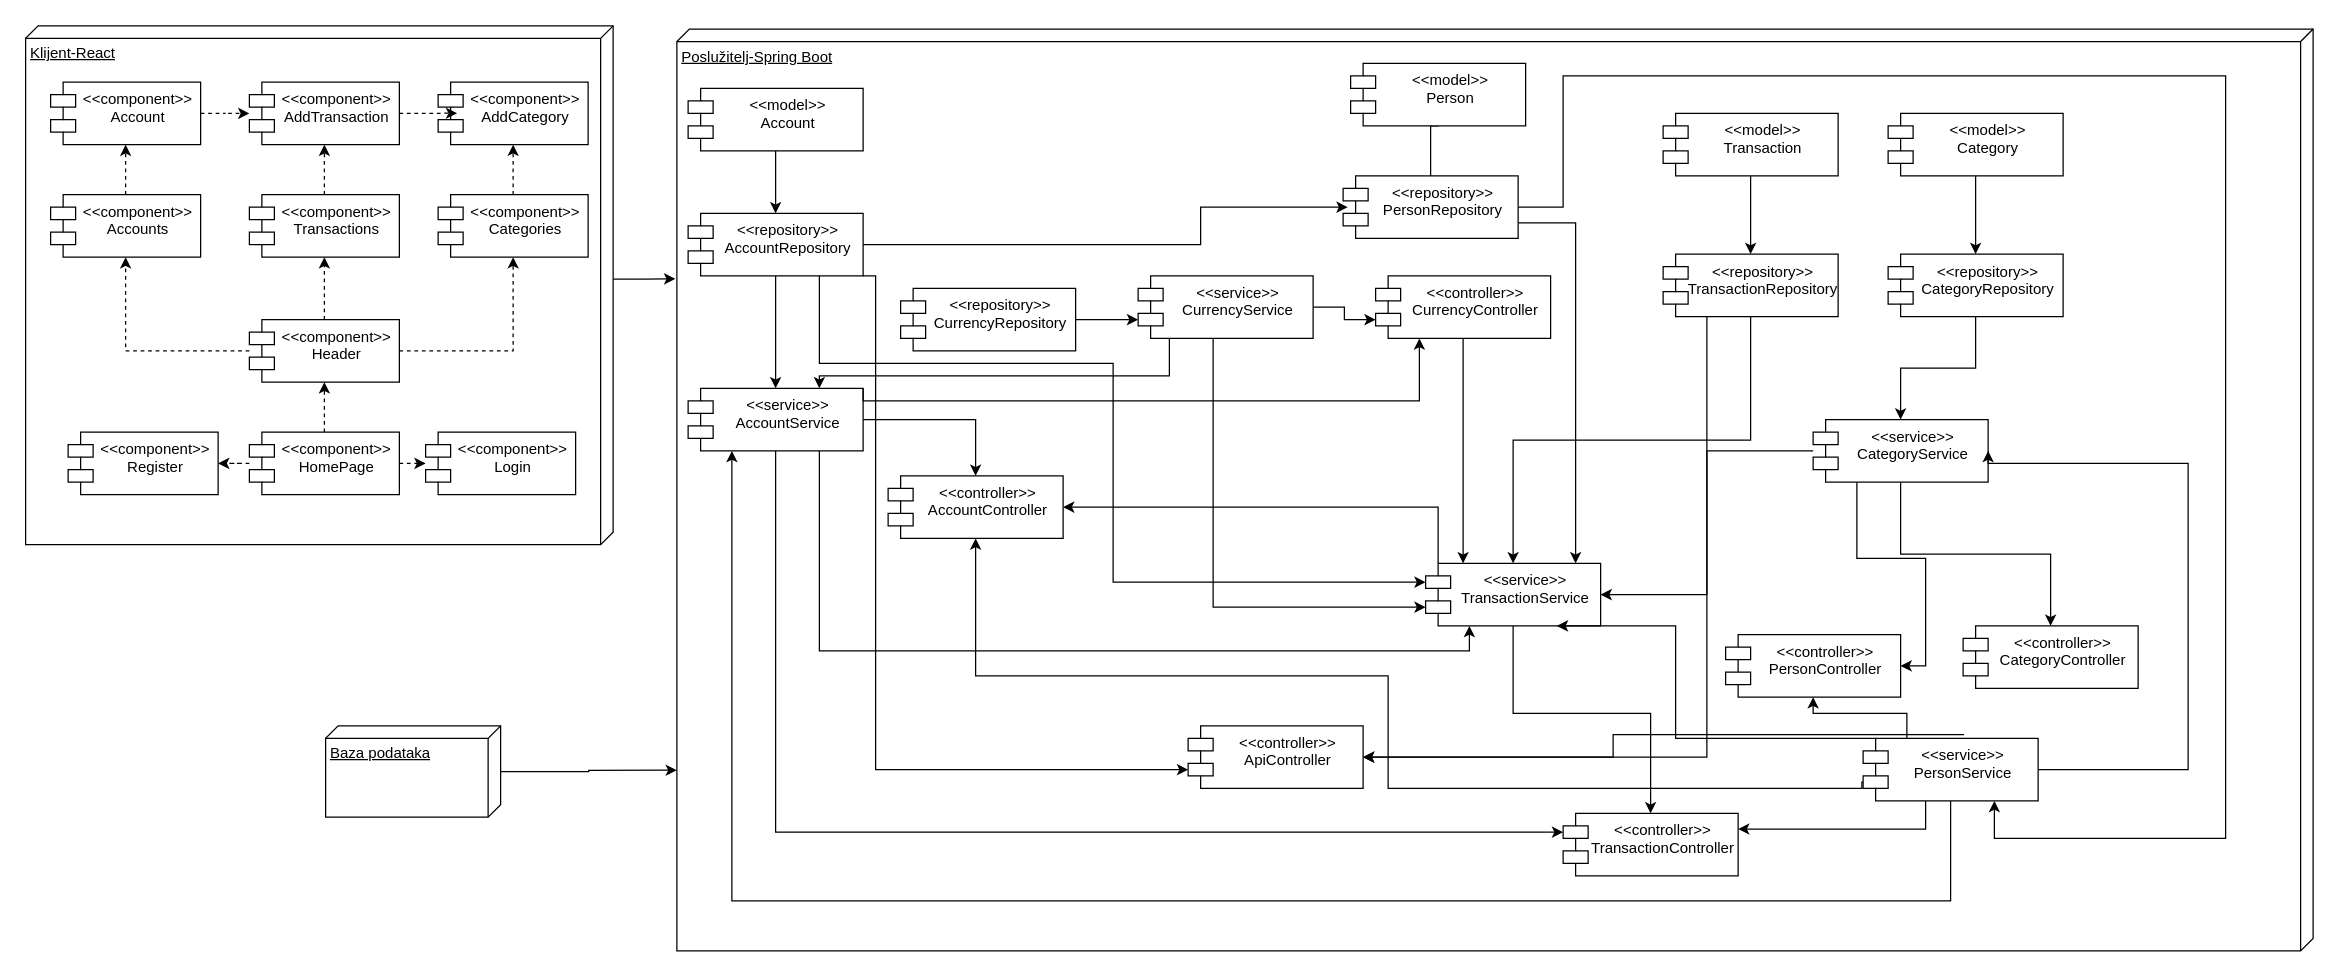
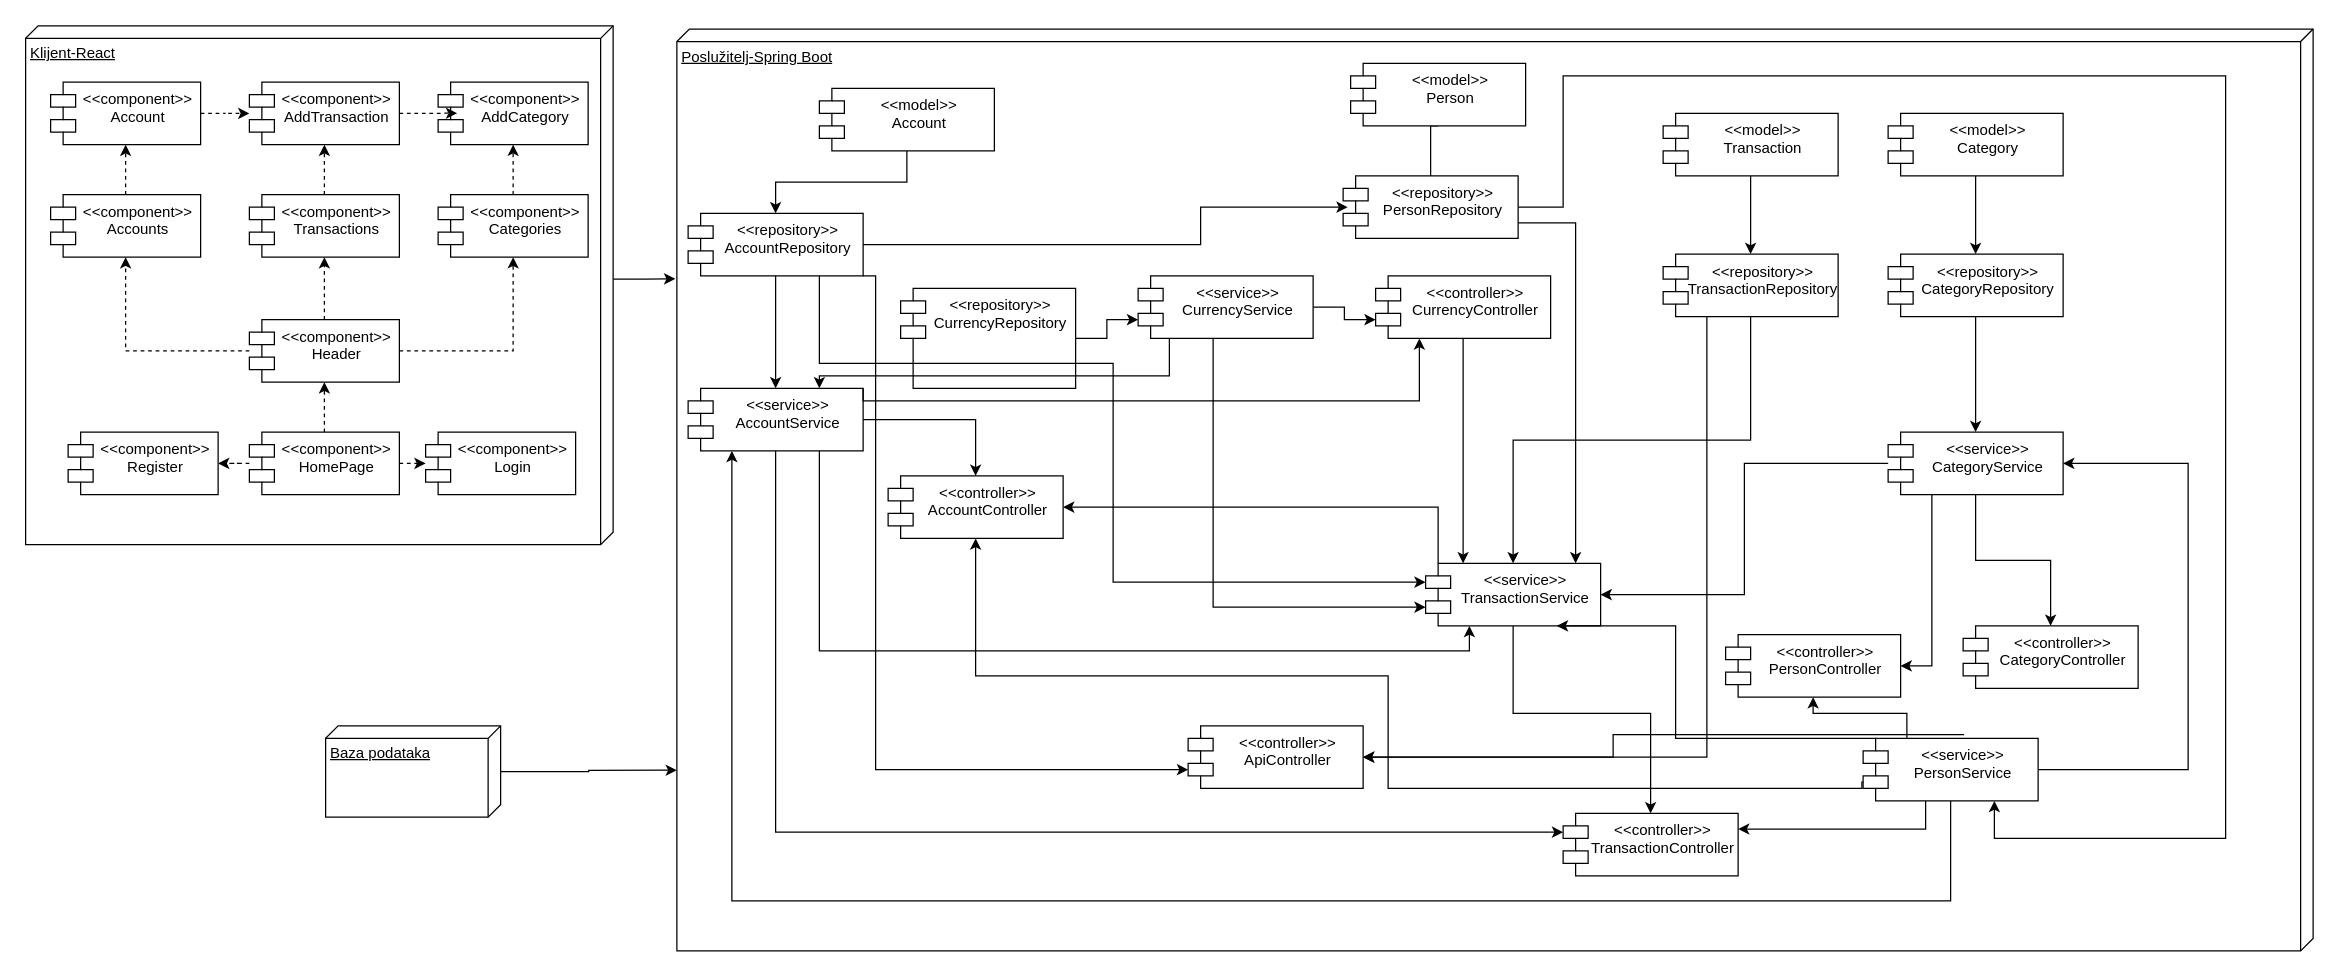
node "<<model>> Account": moved (776, 119) -> (907, 119)
node "<<repository>> CurrencyRepository": size 175x63 -> 175x100
node "<<service>> CategoryService": moved (1901, 451) -> (1976, 463)
